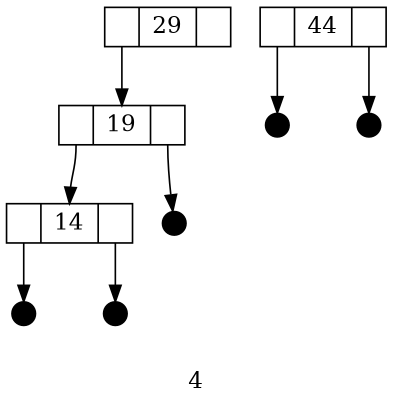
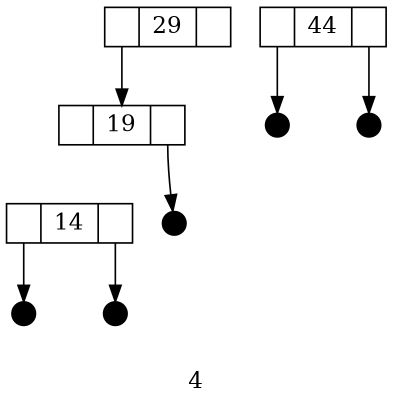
edge "19" -> "14": removed
